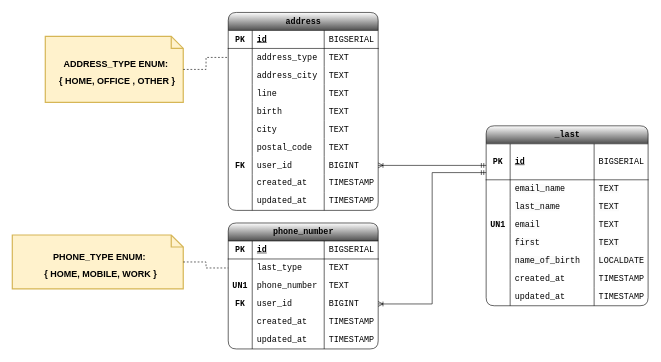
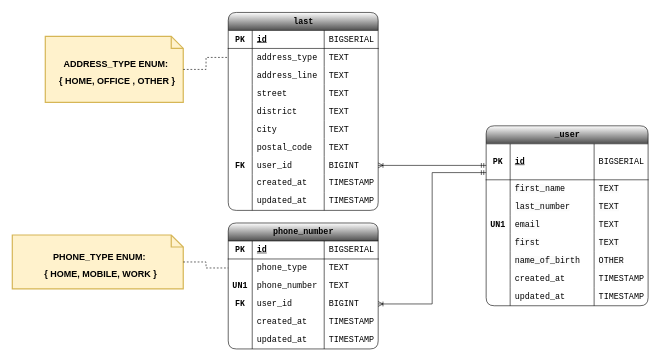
node "address": label "address" -> "last"
node "address_city": label "address_city" -> "address_line"
node "line": label "line" -> "street"
node "birth": label "birth" -> "district"
node "_last": label "_last" -> "_user"
node "email_name": label "email_name" -> "first_name"
node "last_name": label "last_name" -> "last_number"
node "LOCALDATE": label "LOCALDATE" -> "OTHER"
node "last_type": label "last_type" -> "phone_type"
